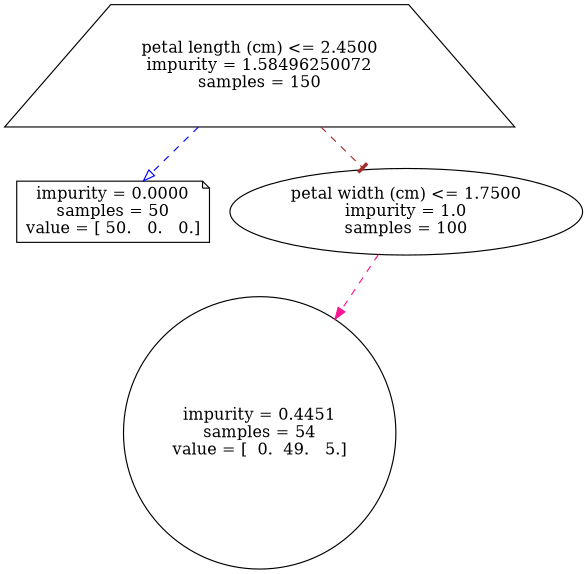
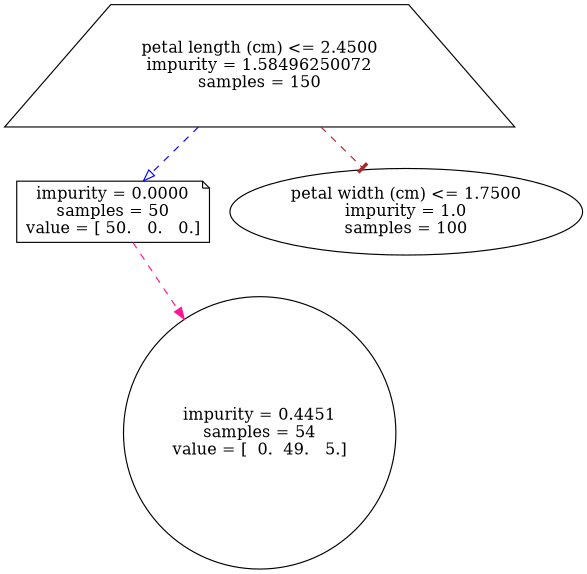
edge "petal width (cm) <= 1.7500 impurity = 1.0 samples = 100" -> "impurity = 0.4451 samples = 54 value = [  0.  49.   5.]": now "impurity = 0.0000 samples = 50 value = [ 50.   0.   0.]" -> "impurity = 0.4451 samples = 54 value = [  0.  49.   5.]"
